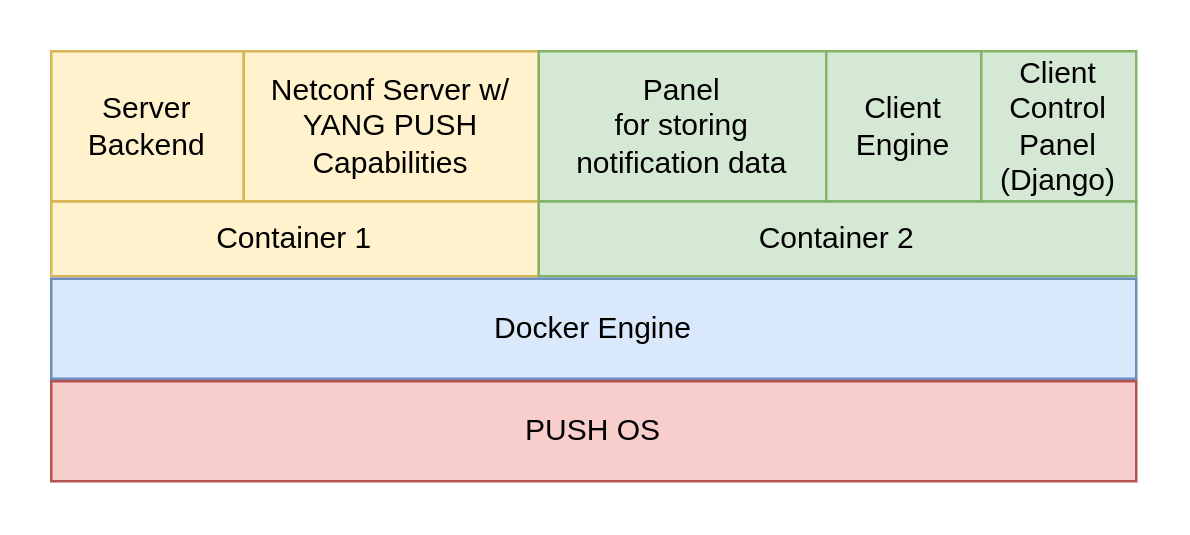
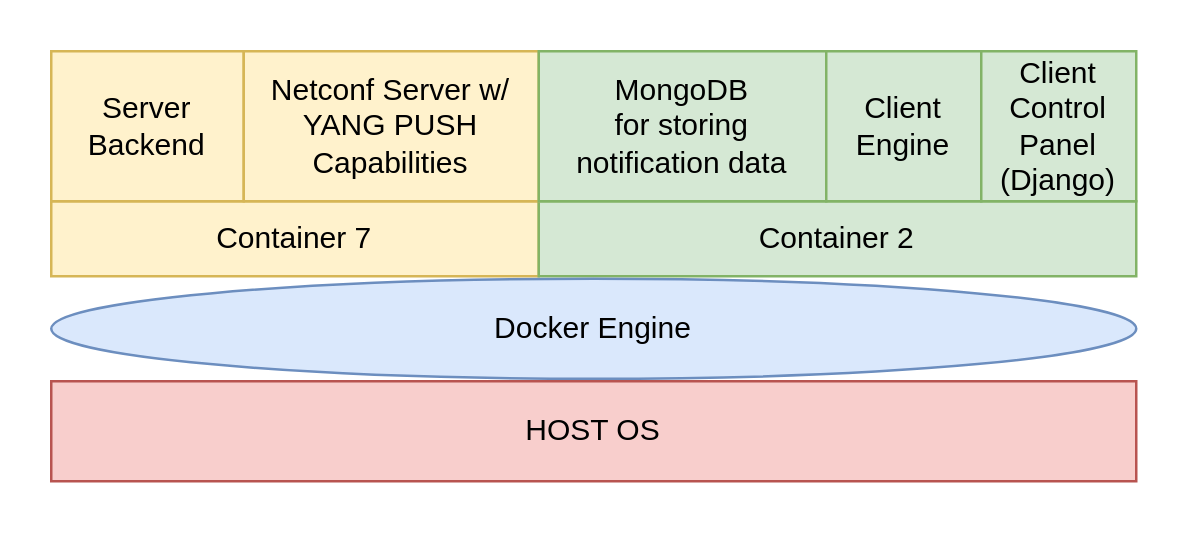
node "Panel for storing notification data": label "Panel for storing notification data" -> "MongoDB for storing notification data"
node "Container 1": label "Container 1" -> "Container 7"
node "Docker Engine": shape rectangle -> ellipse
node "PUSH OS": label "PUSH OS" -> "HOST OS"
